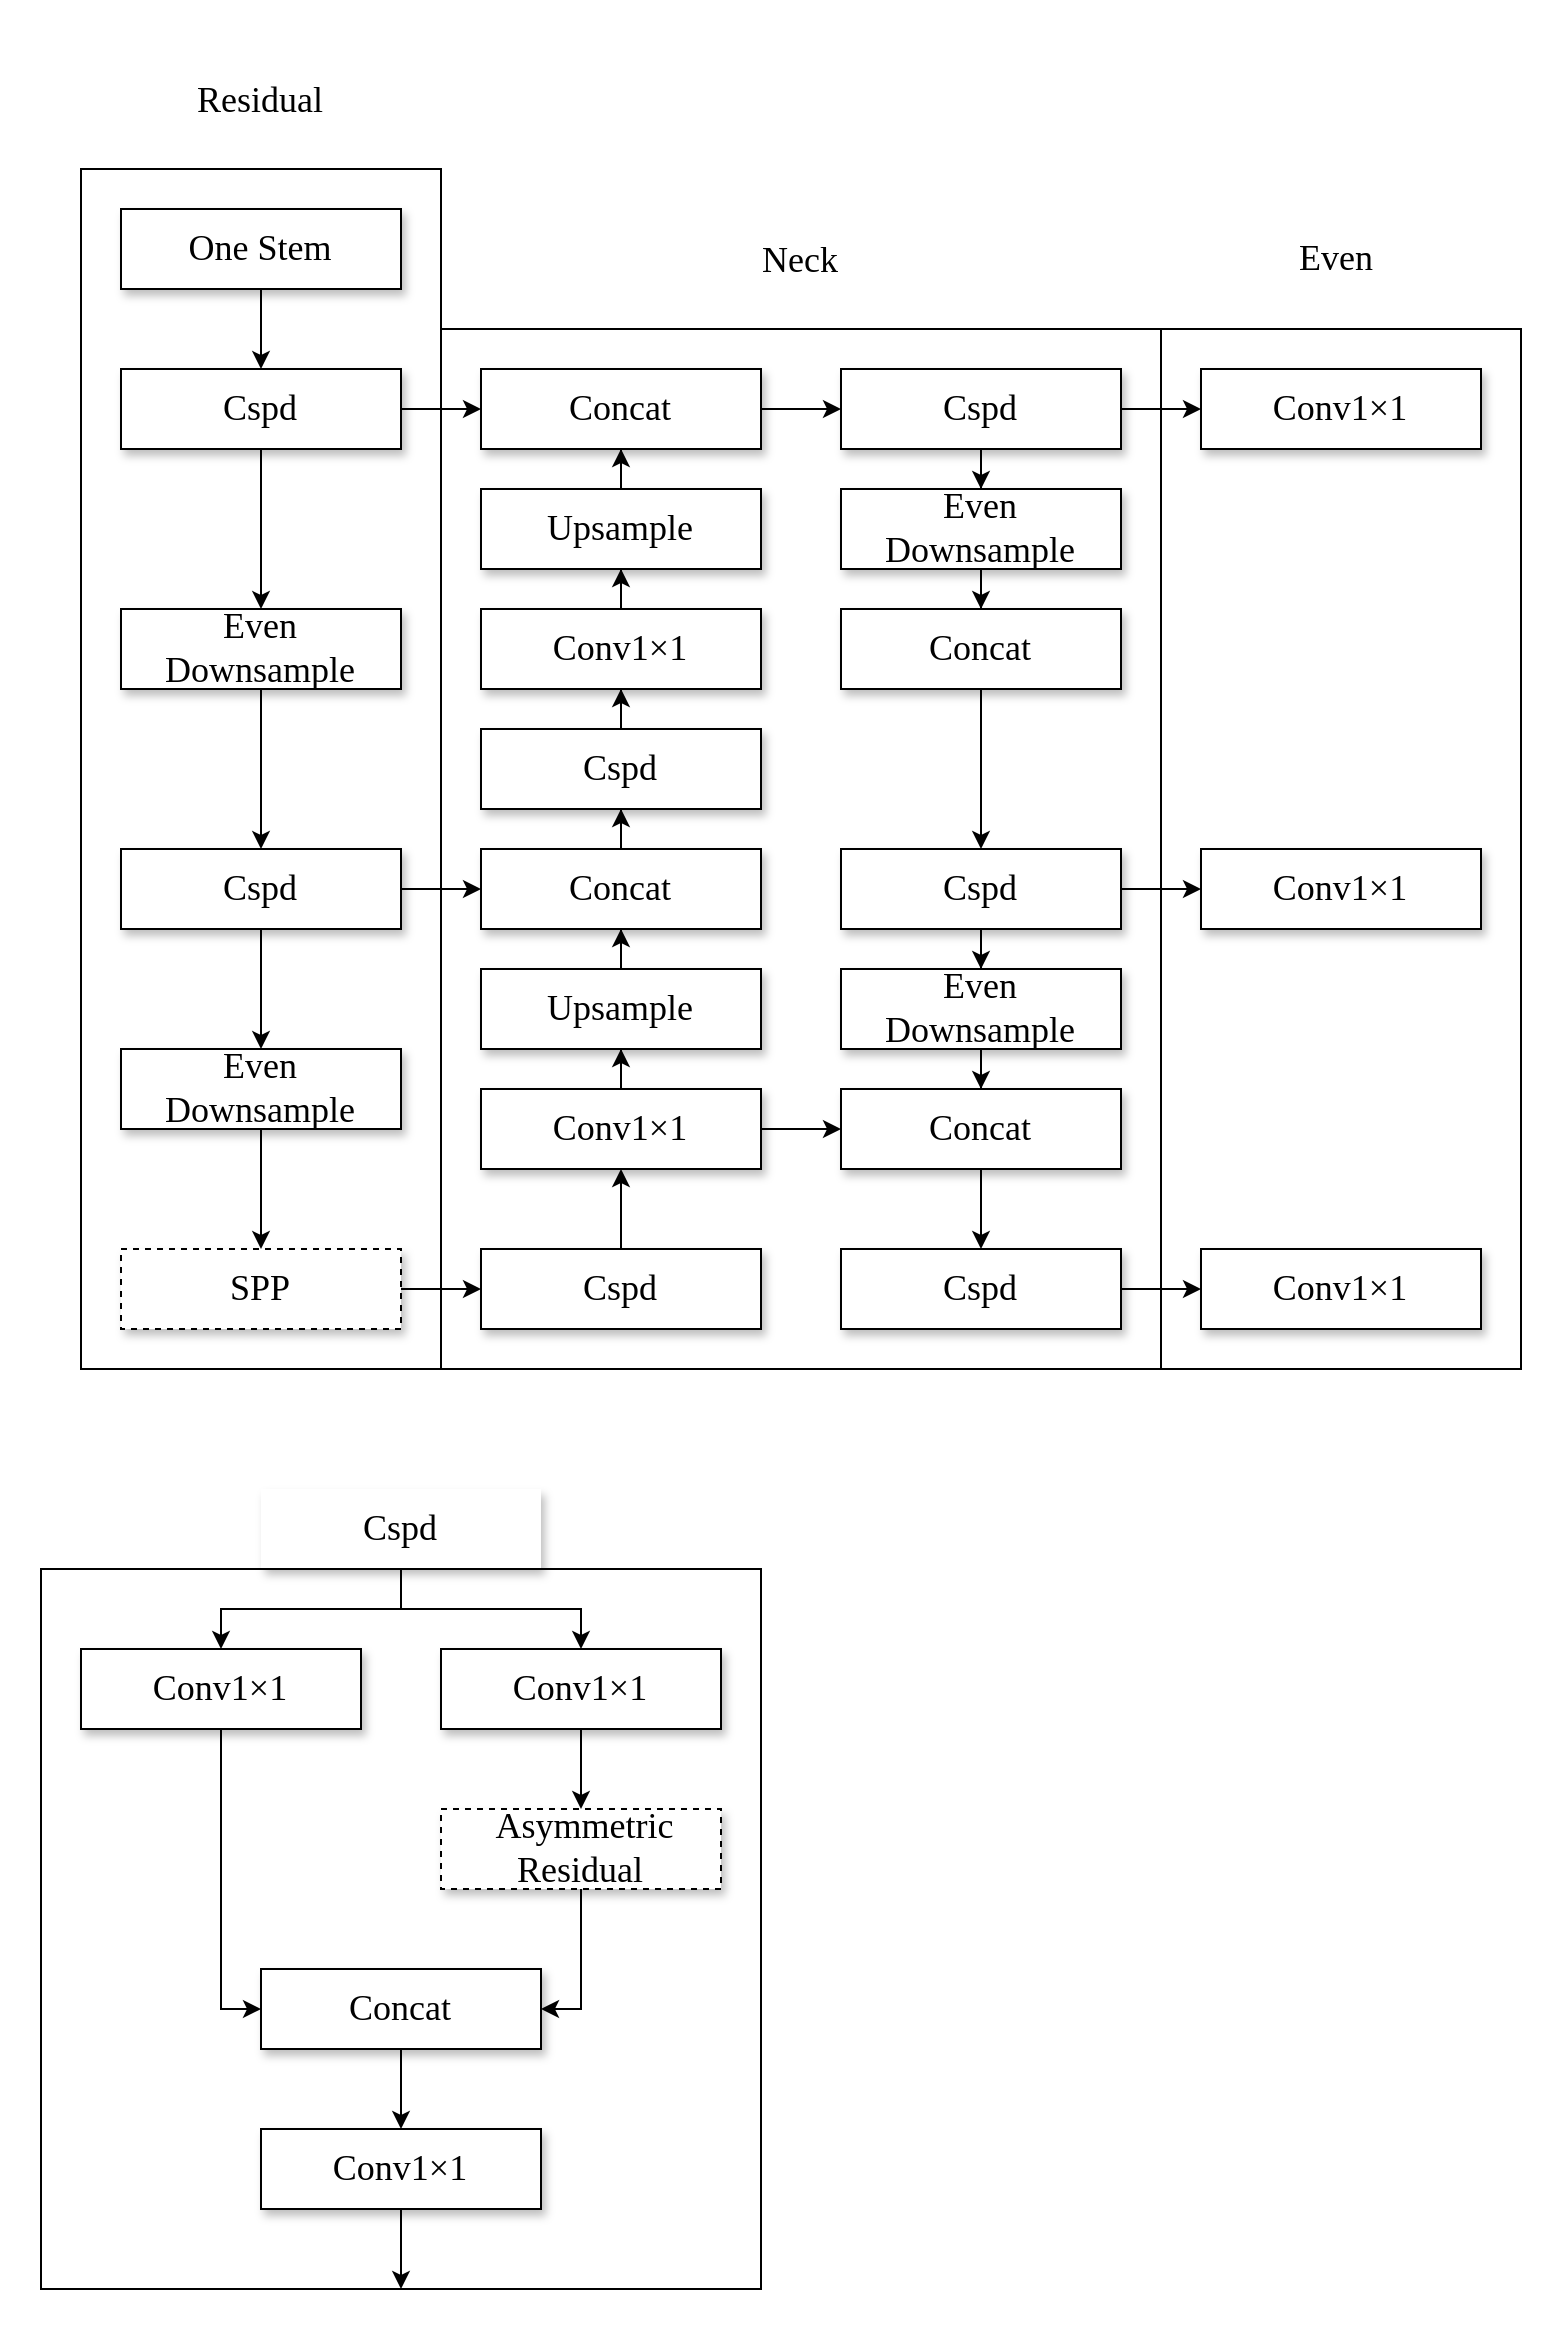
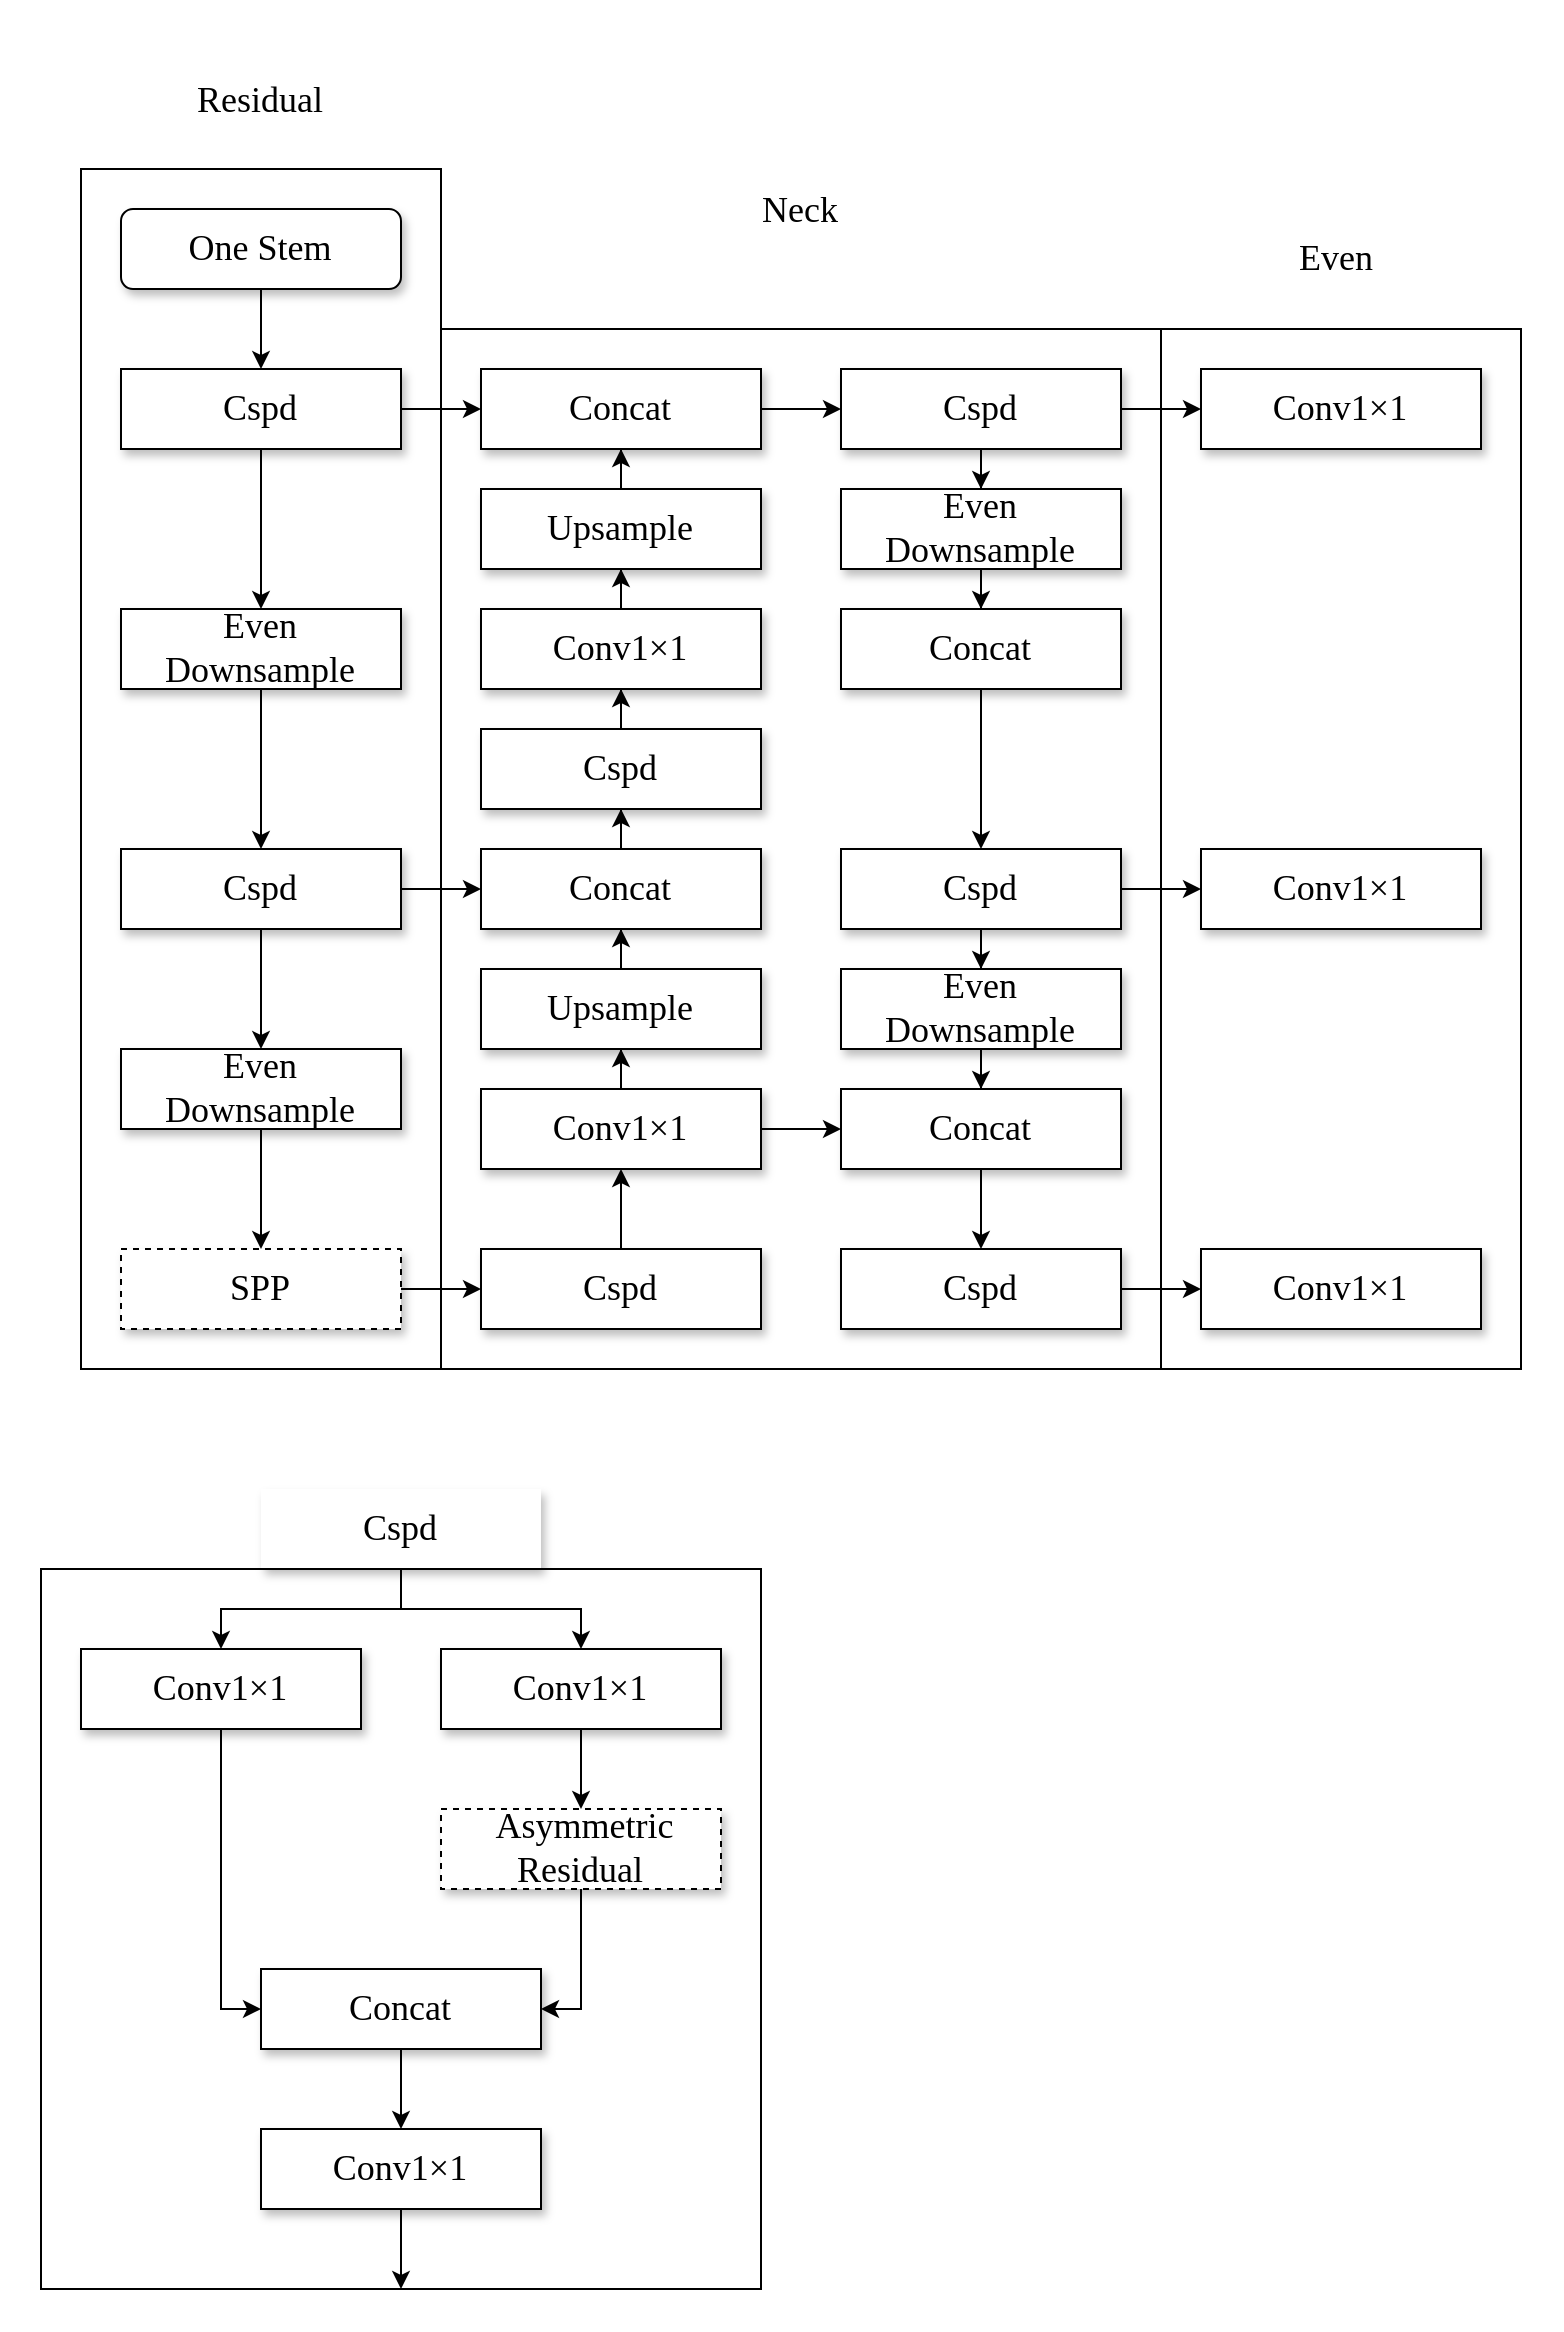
node "One Stem": shape rectangle -> rounded rectangle
node "Neck": moved (801, 261) -> (801, 211)
